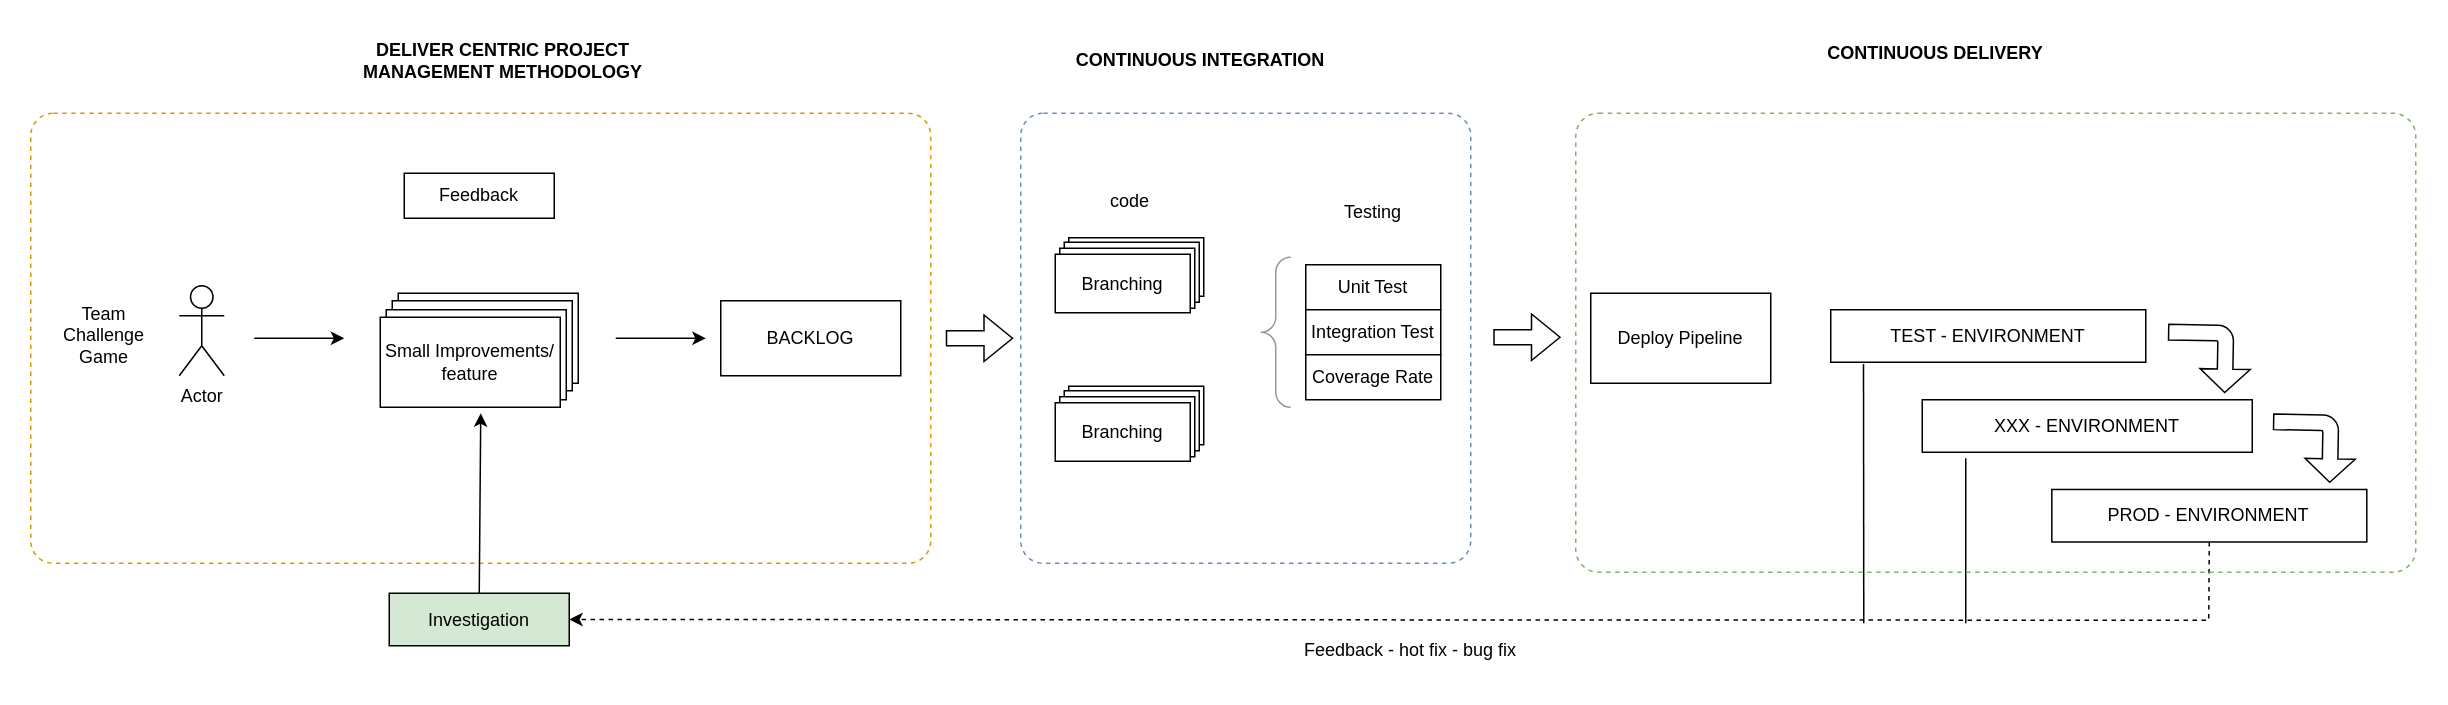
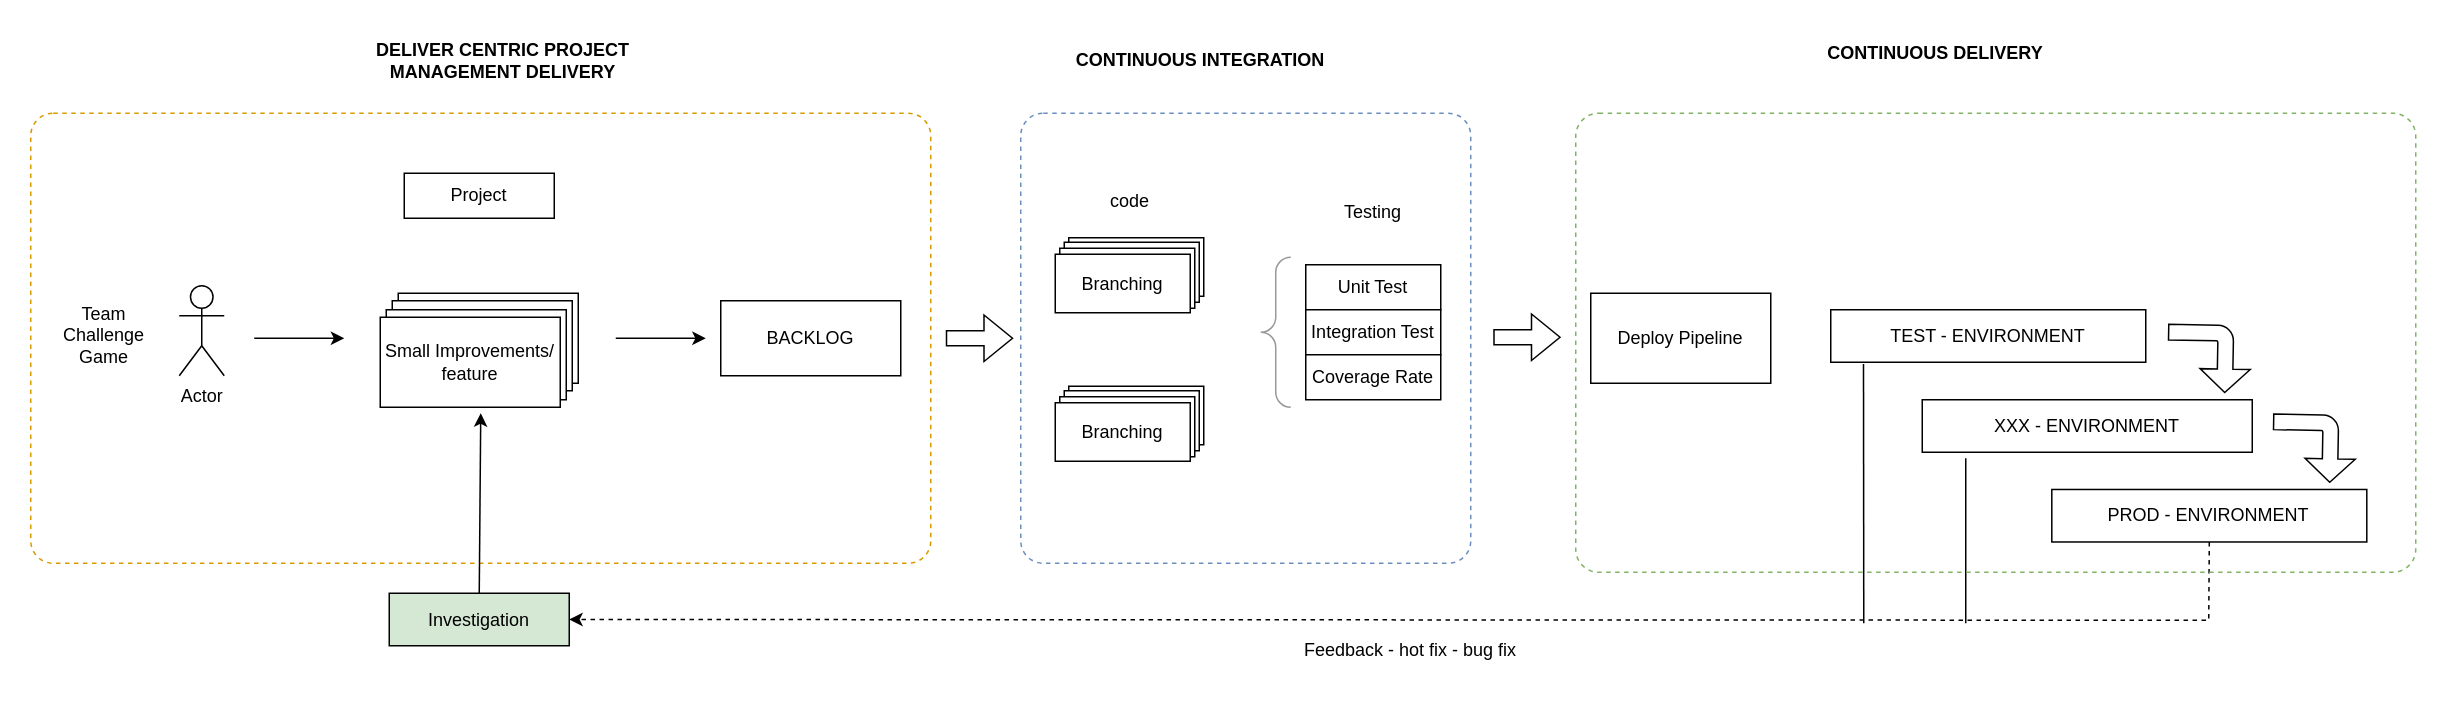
node "DELIVER CENTRIC PROJECT MANAGEMENT METHODOLOGY": label "DELIVER CENTRIC PROJECT MANAGEMENT METHODOLOGY" -> "DELIVER CENTRIC PROJECT MANAGEMENT DELIVERY"
node "Feedback": label "Feedback" -> "Project"
